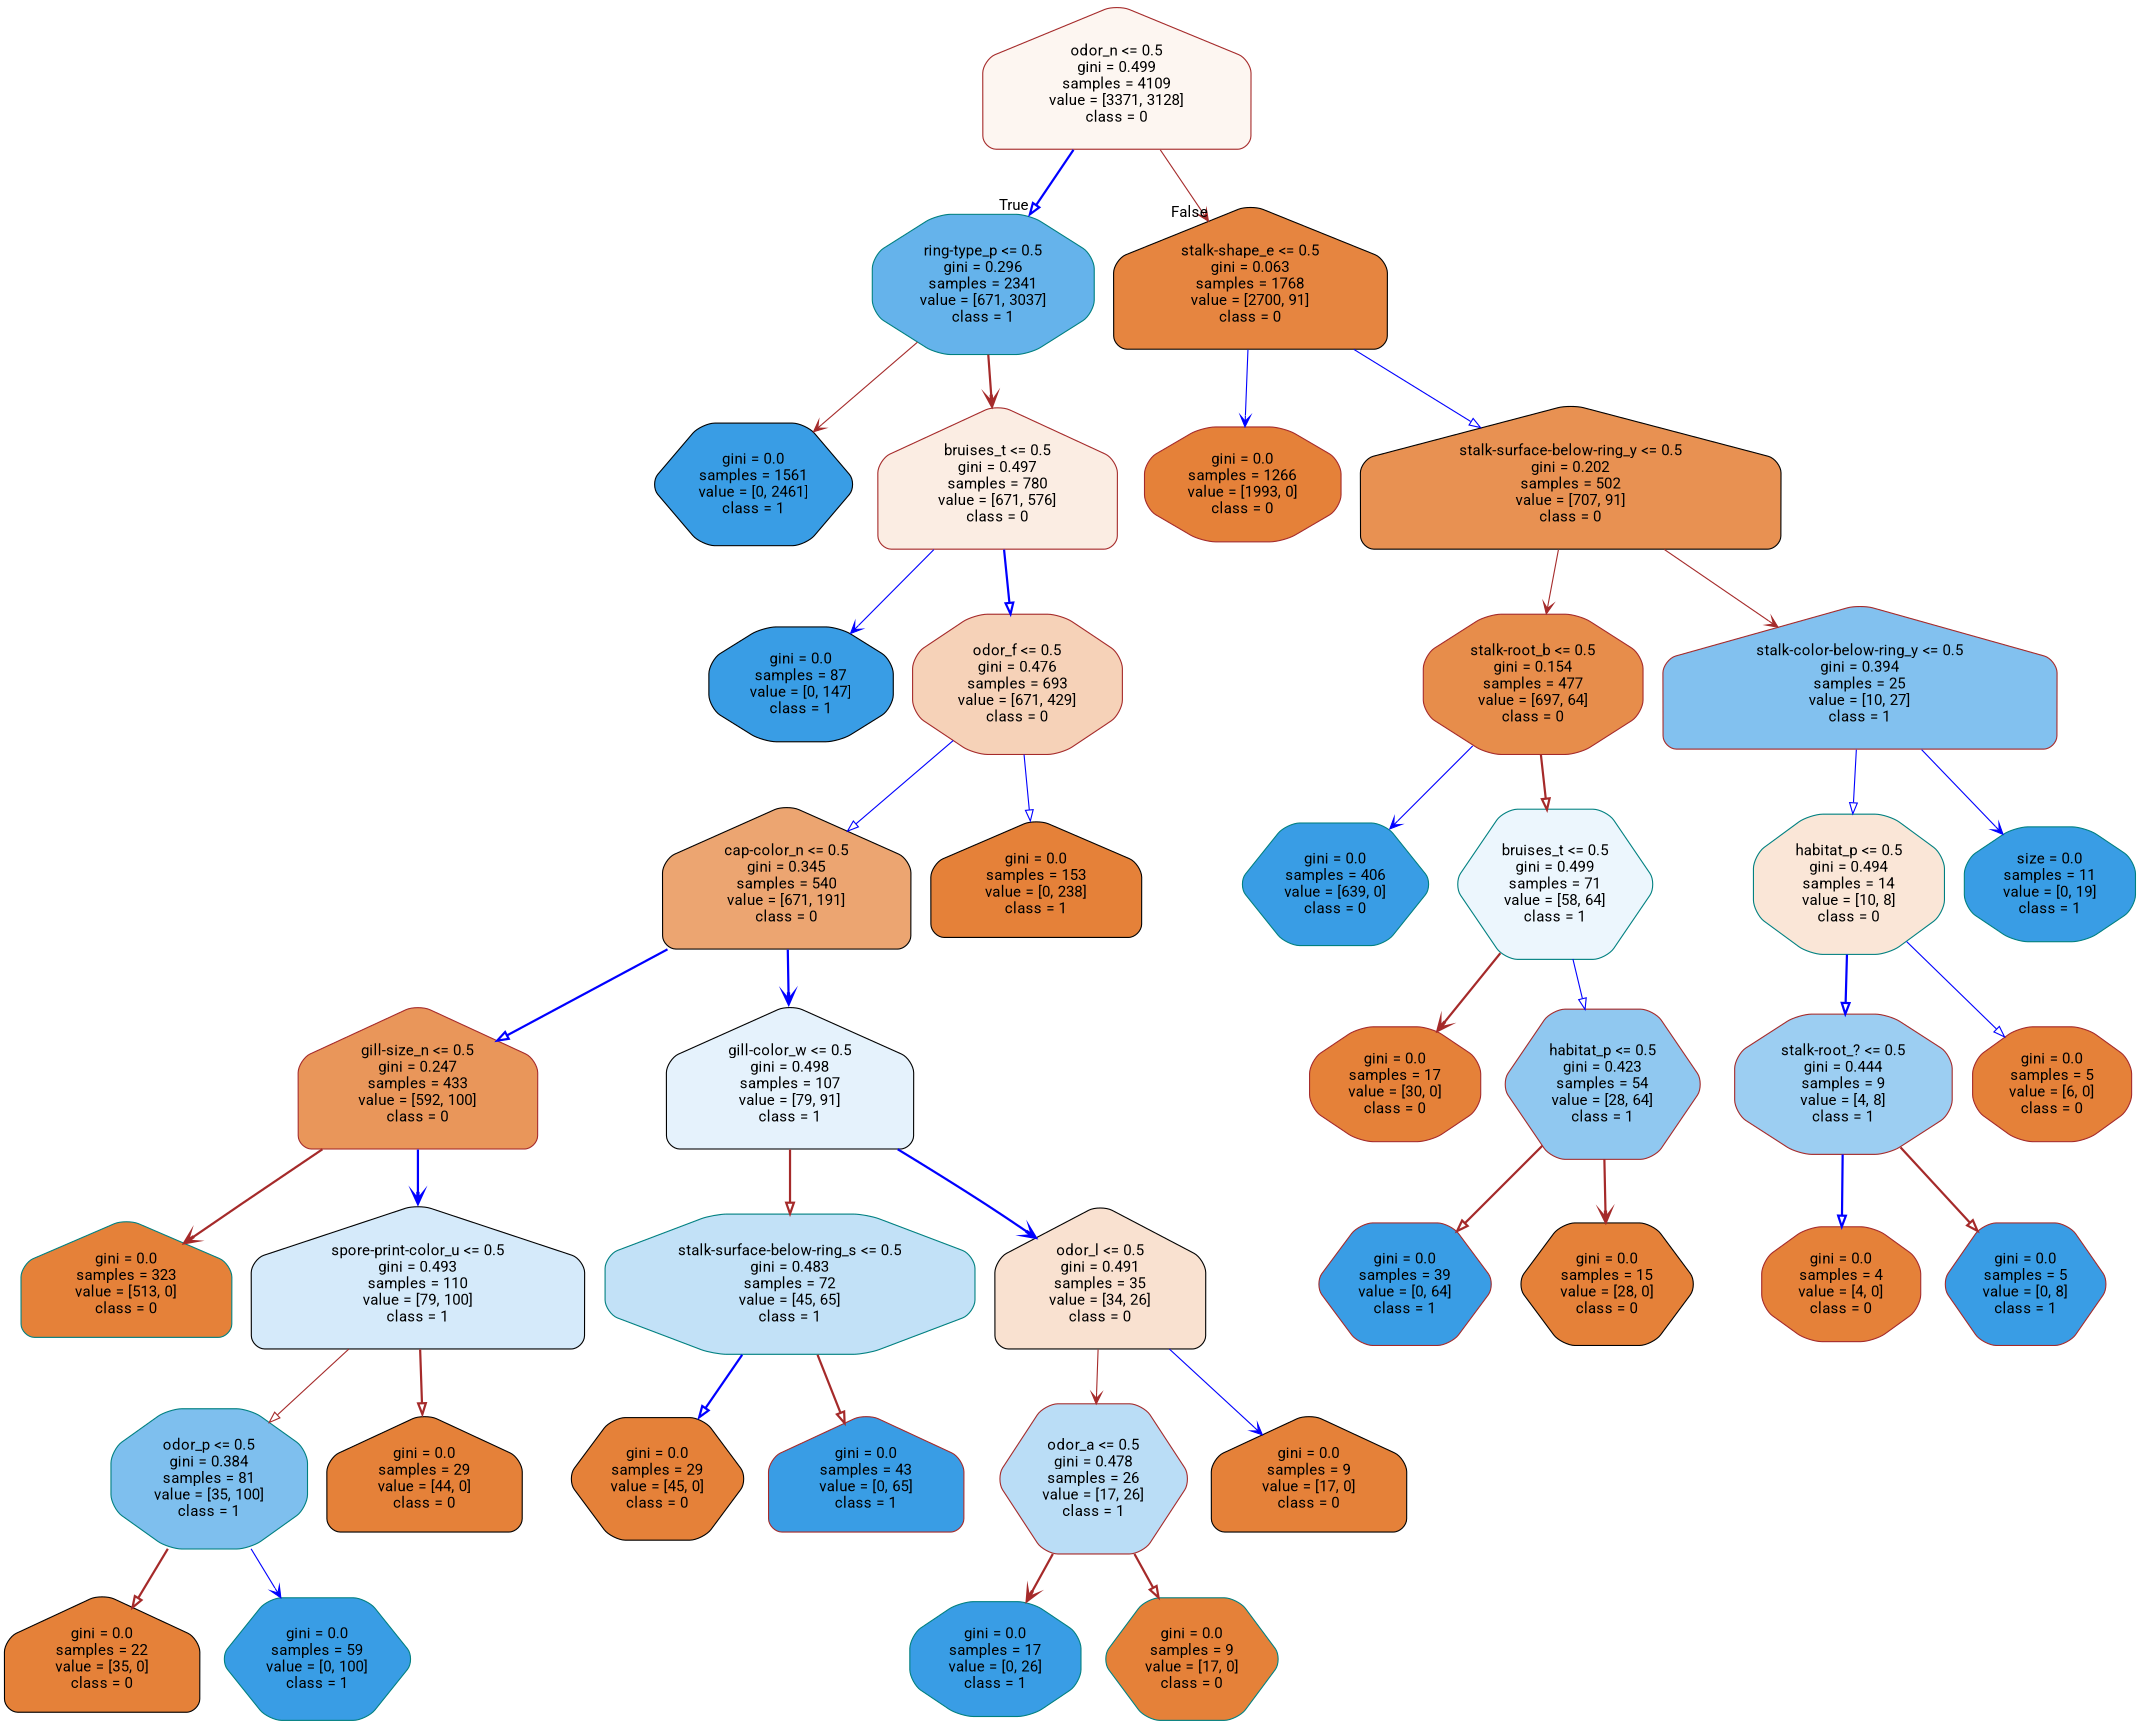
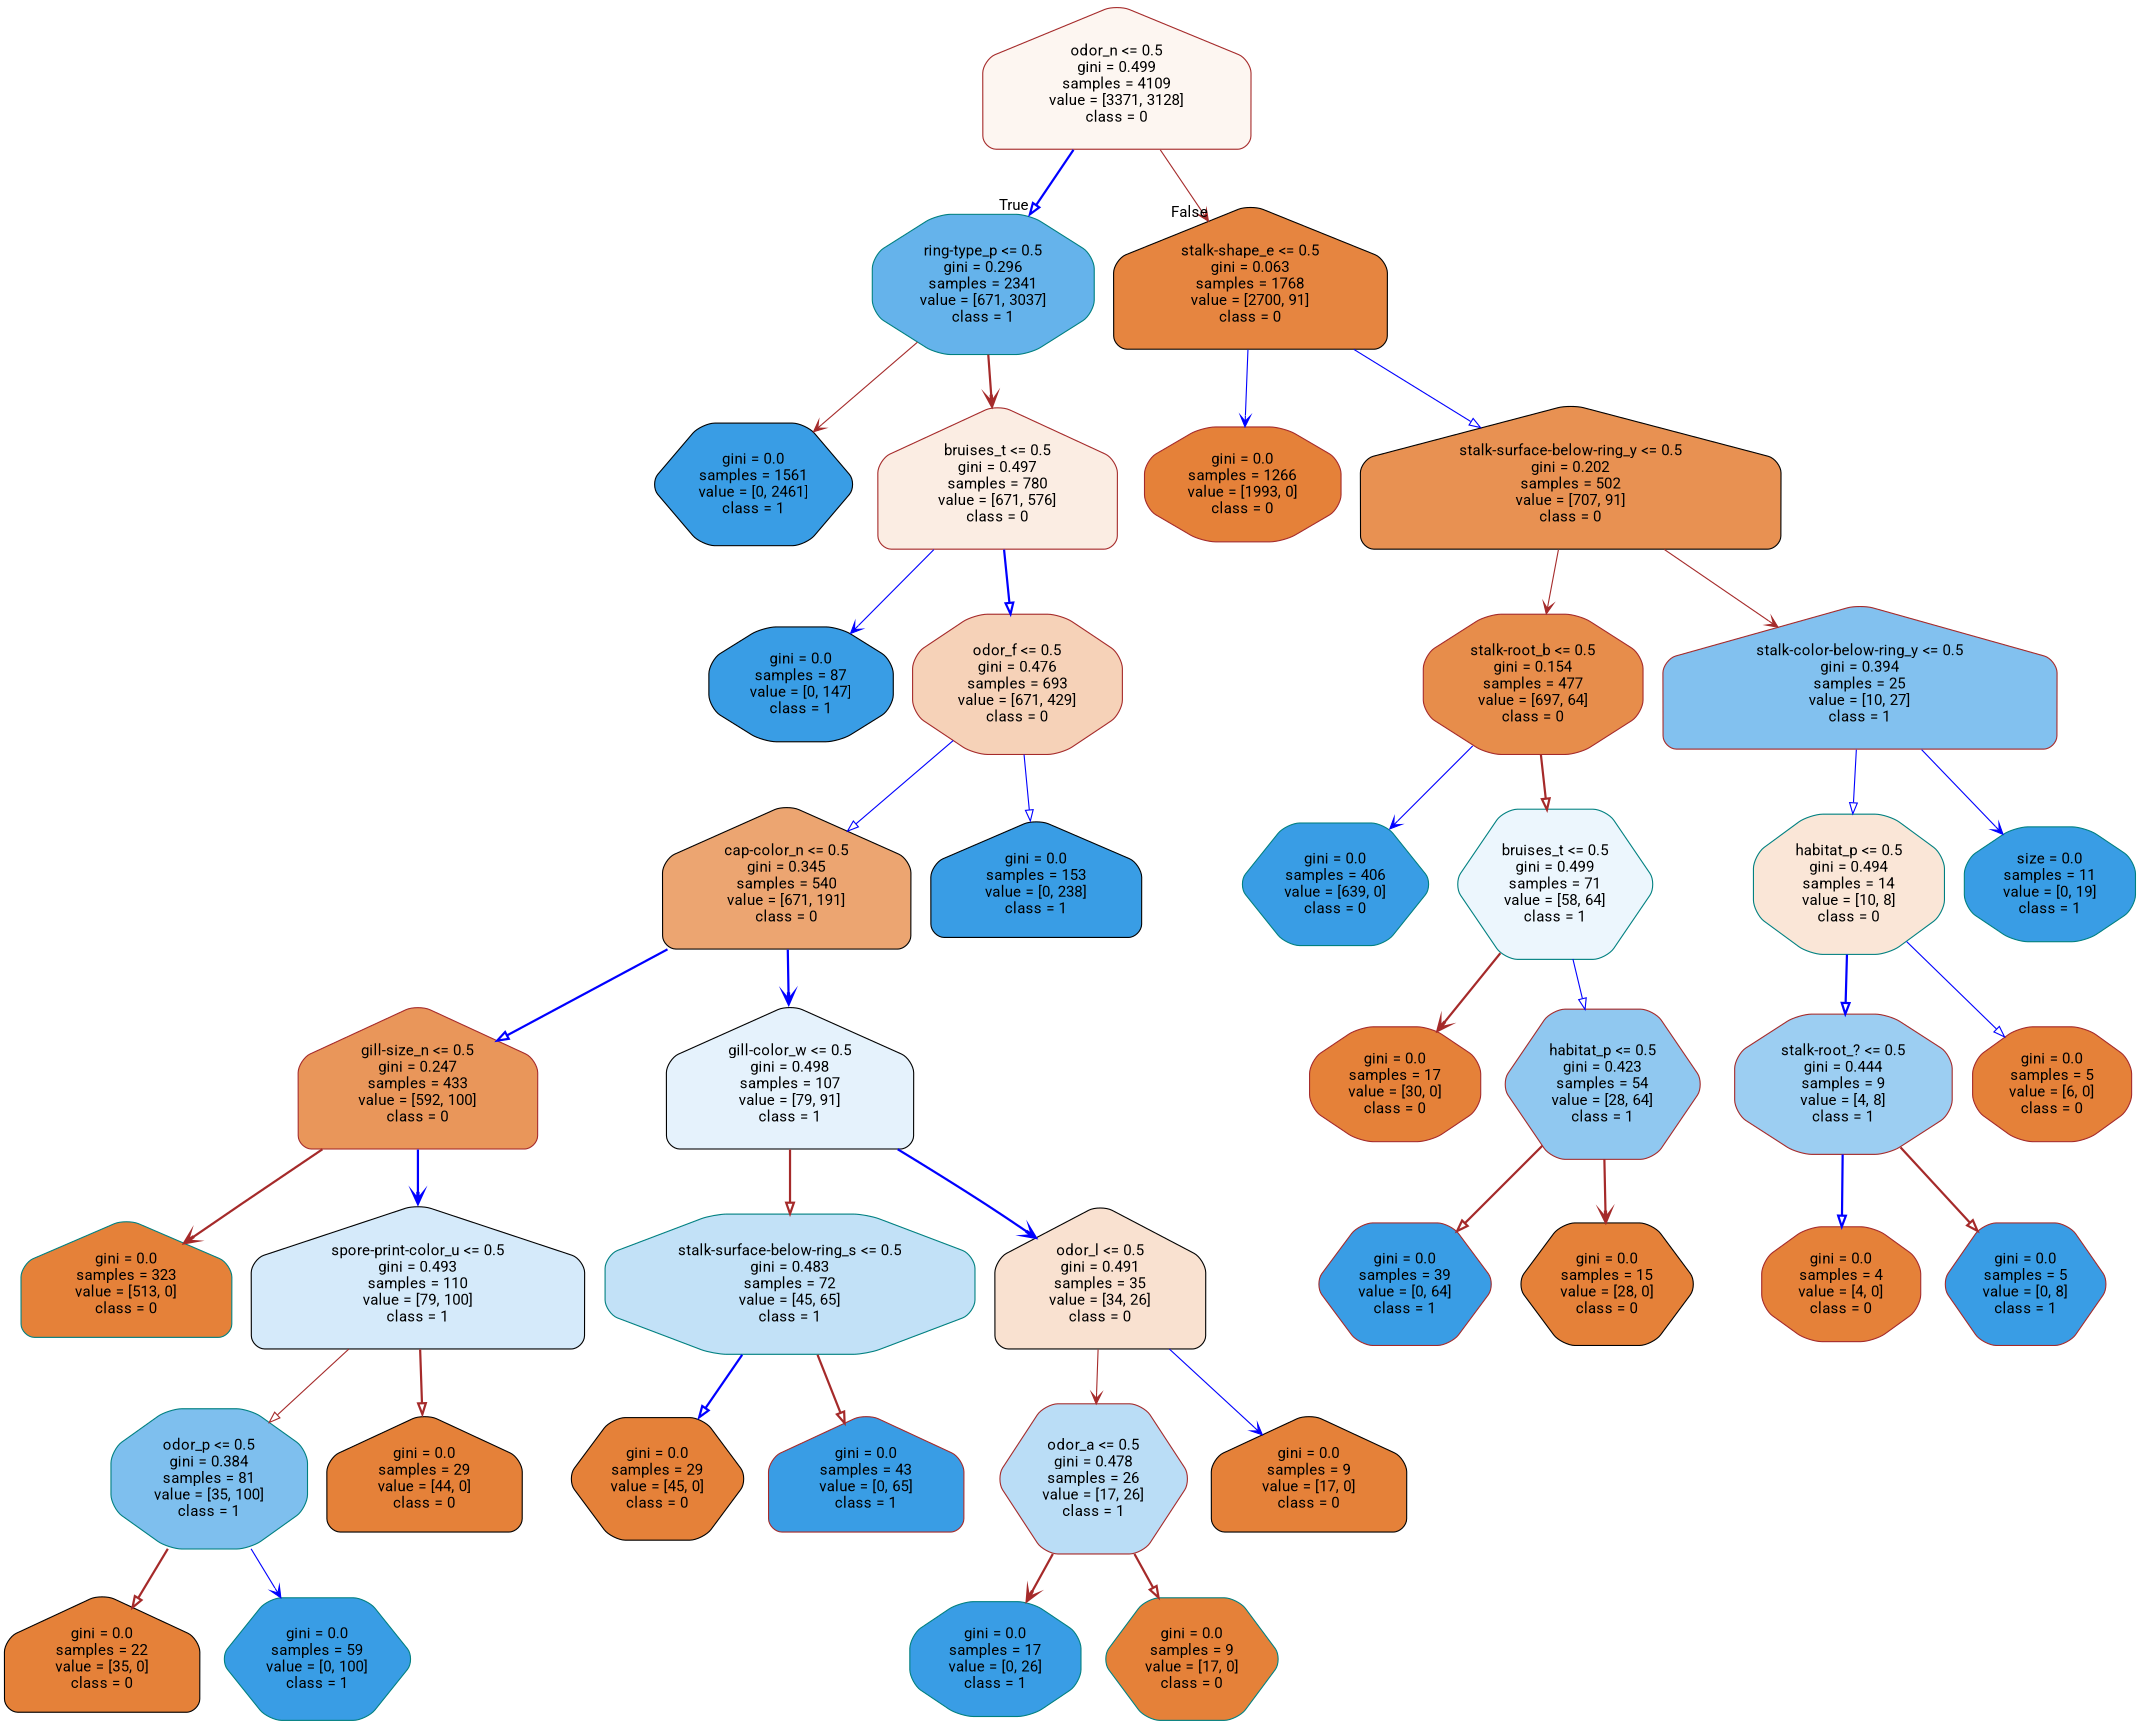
node "gini = 0.0 samples = 153 value = [0, 238] class = 1": fillcolor #e58139 -> #399de5
